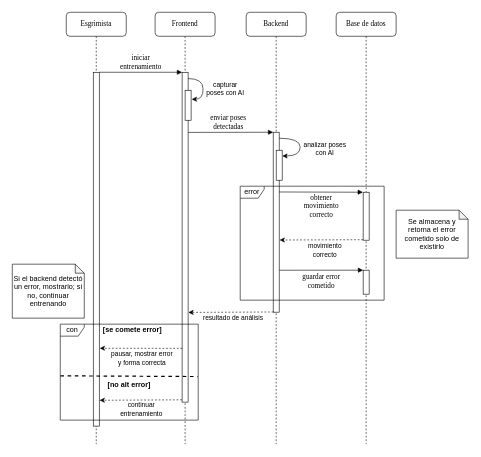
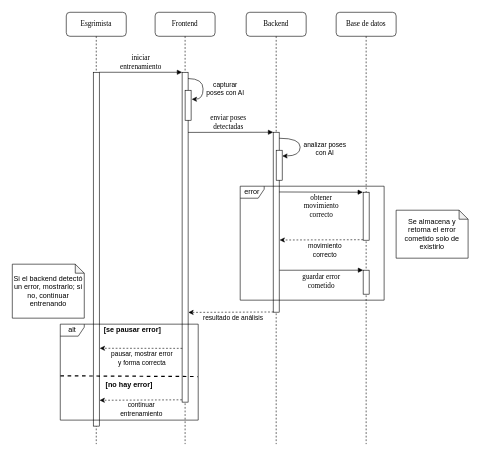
node "con": label "con" -> "alt"
node "[se comete error]": label "[se comete error]" -> "[se pausar error]"
node "[no alt error]": label "[no alt error]" -> "[no hay error]"
